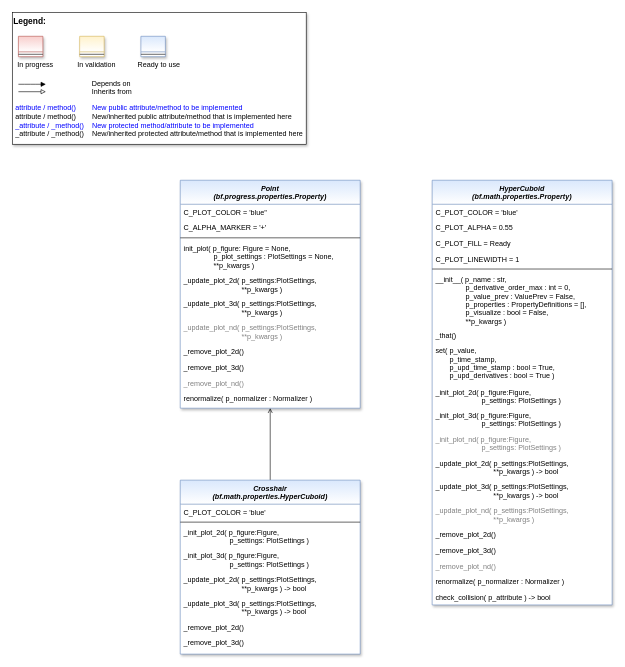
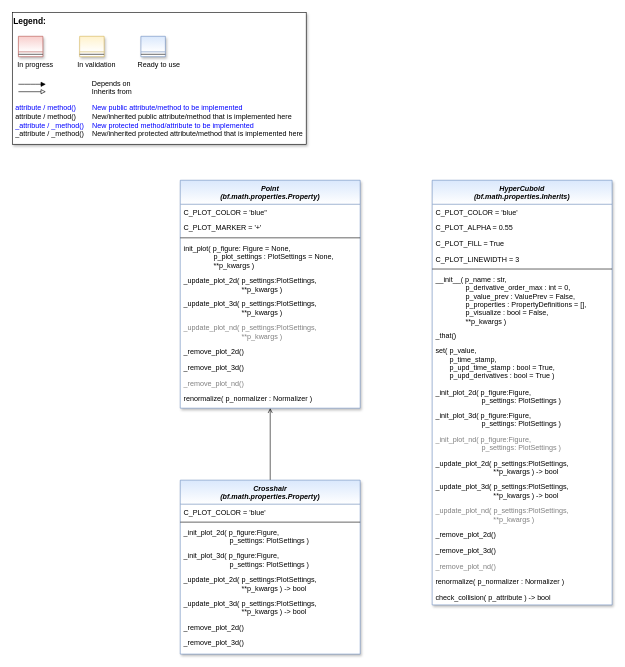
node "Point (bf.progress.properties.Property)": label "Point (bf.progress.properties.Property)" -> "Point (bf.math.properties.Property)"
node "HyperCuboid (bf.math.properties.Property)": label "HyperCuboid (bf.math.properties.Property)" -> "HyperCuboid (bf.math.properties.Inherits)"
node "C_ALPHA_MARKER = '+'": label "C_ALPHA_MARKER = '+'" -> "C_PLOT_MARKER = '+'"
node "C_PLOT_FILL = Ready": label "C_PLOT_FILL = Ready" -> "C_PLOT_FILL = True"
node "C_PLOT_LINEWIDTH = 1": label "C_PLOT_LINEWIDTH = 1" -> "C_PLOT_LINEWIDTH = 3"
node "Crosshair (bf.math.properties.HyperCuboid)": label "Crosshair (bf.math.properties.HyperCuboid)" -> "Crosshair (bf.math.properties.Property)"
